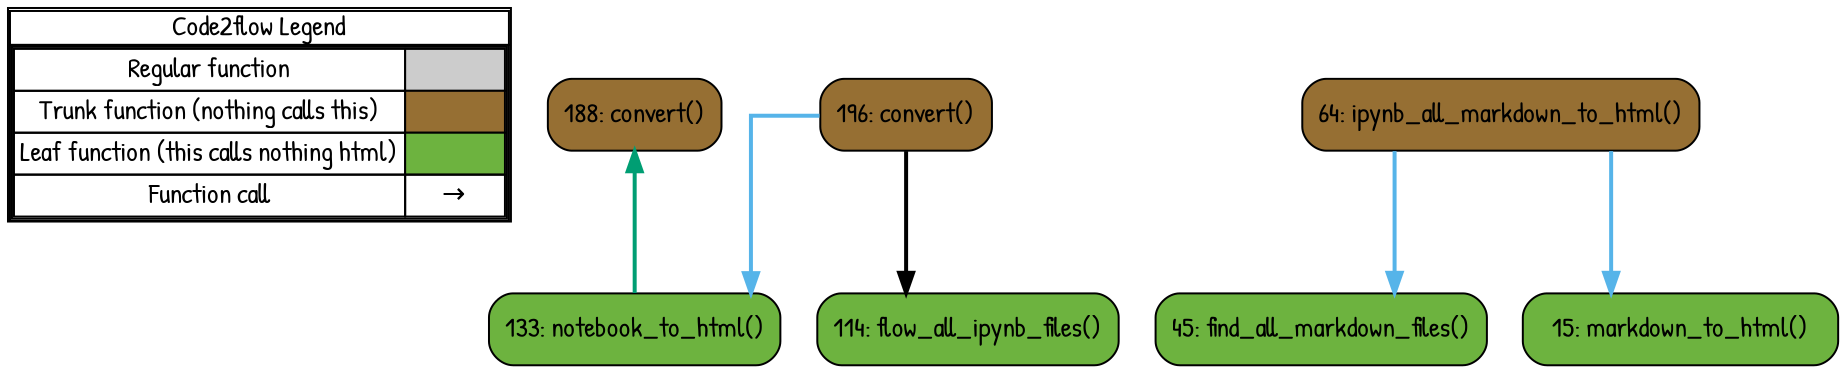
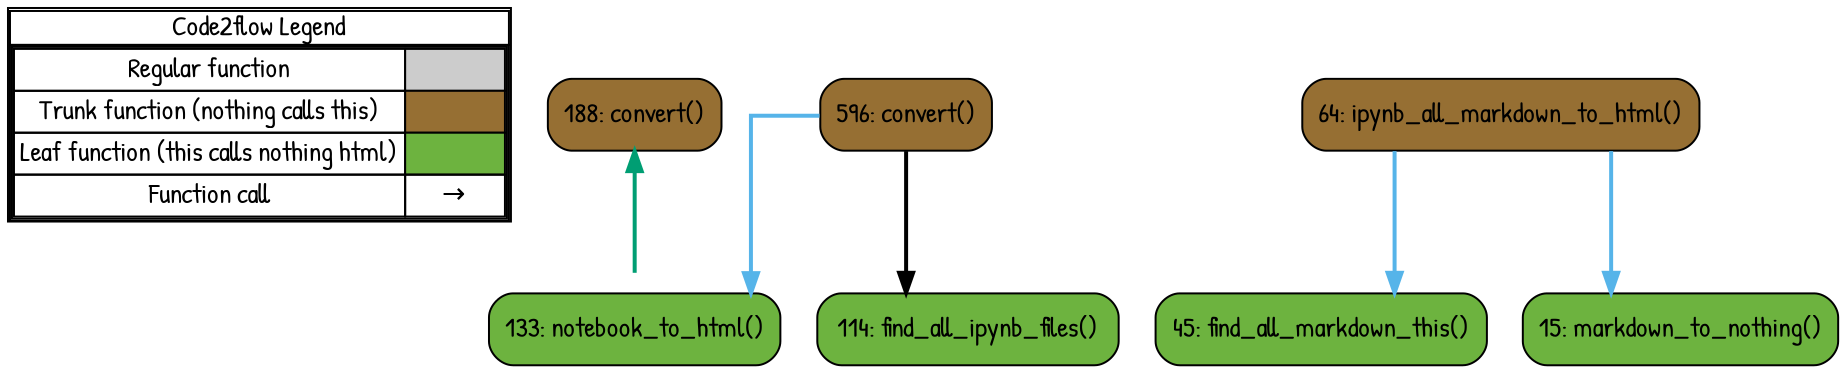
node "196: convert()": label "196: convert()" -> "596: convert()"
edge "133: notebook_to_html()" -> "188: convert()": reversed
node "114: flow_all_ipynb_files()": label "114: flow_all_ipynb_files()" -> "114: find_all_ipynb_files()"
node "45: find_all_markdown_files()": label "45: find_all_markdown_files()" -> "45: find_all_markdown_this()"
node "15: markdown_to_html()": label "15: markdown_to_html()" -> "15: markdown_to_nothing()"
